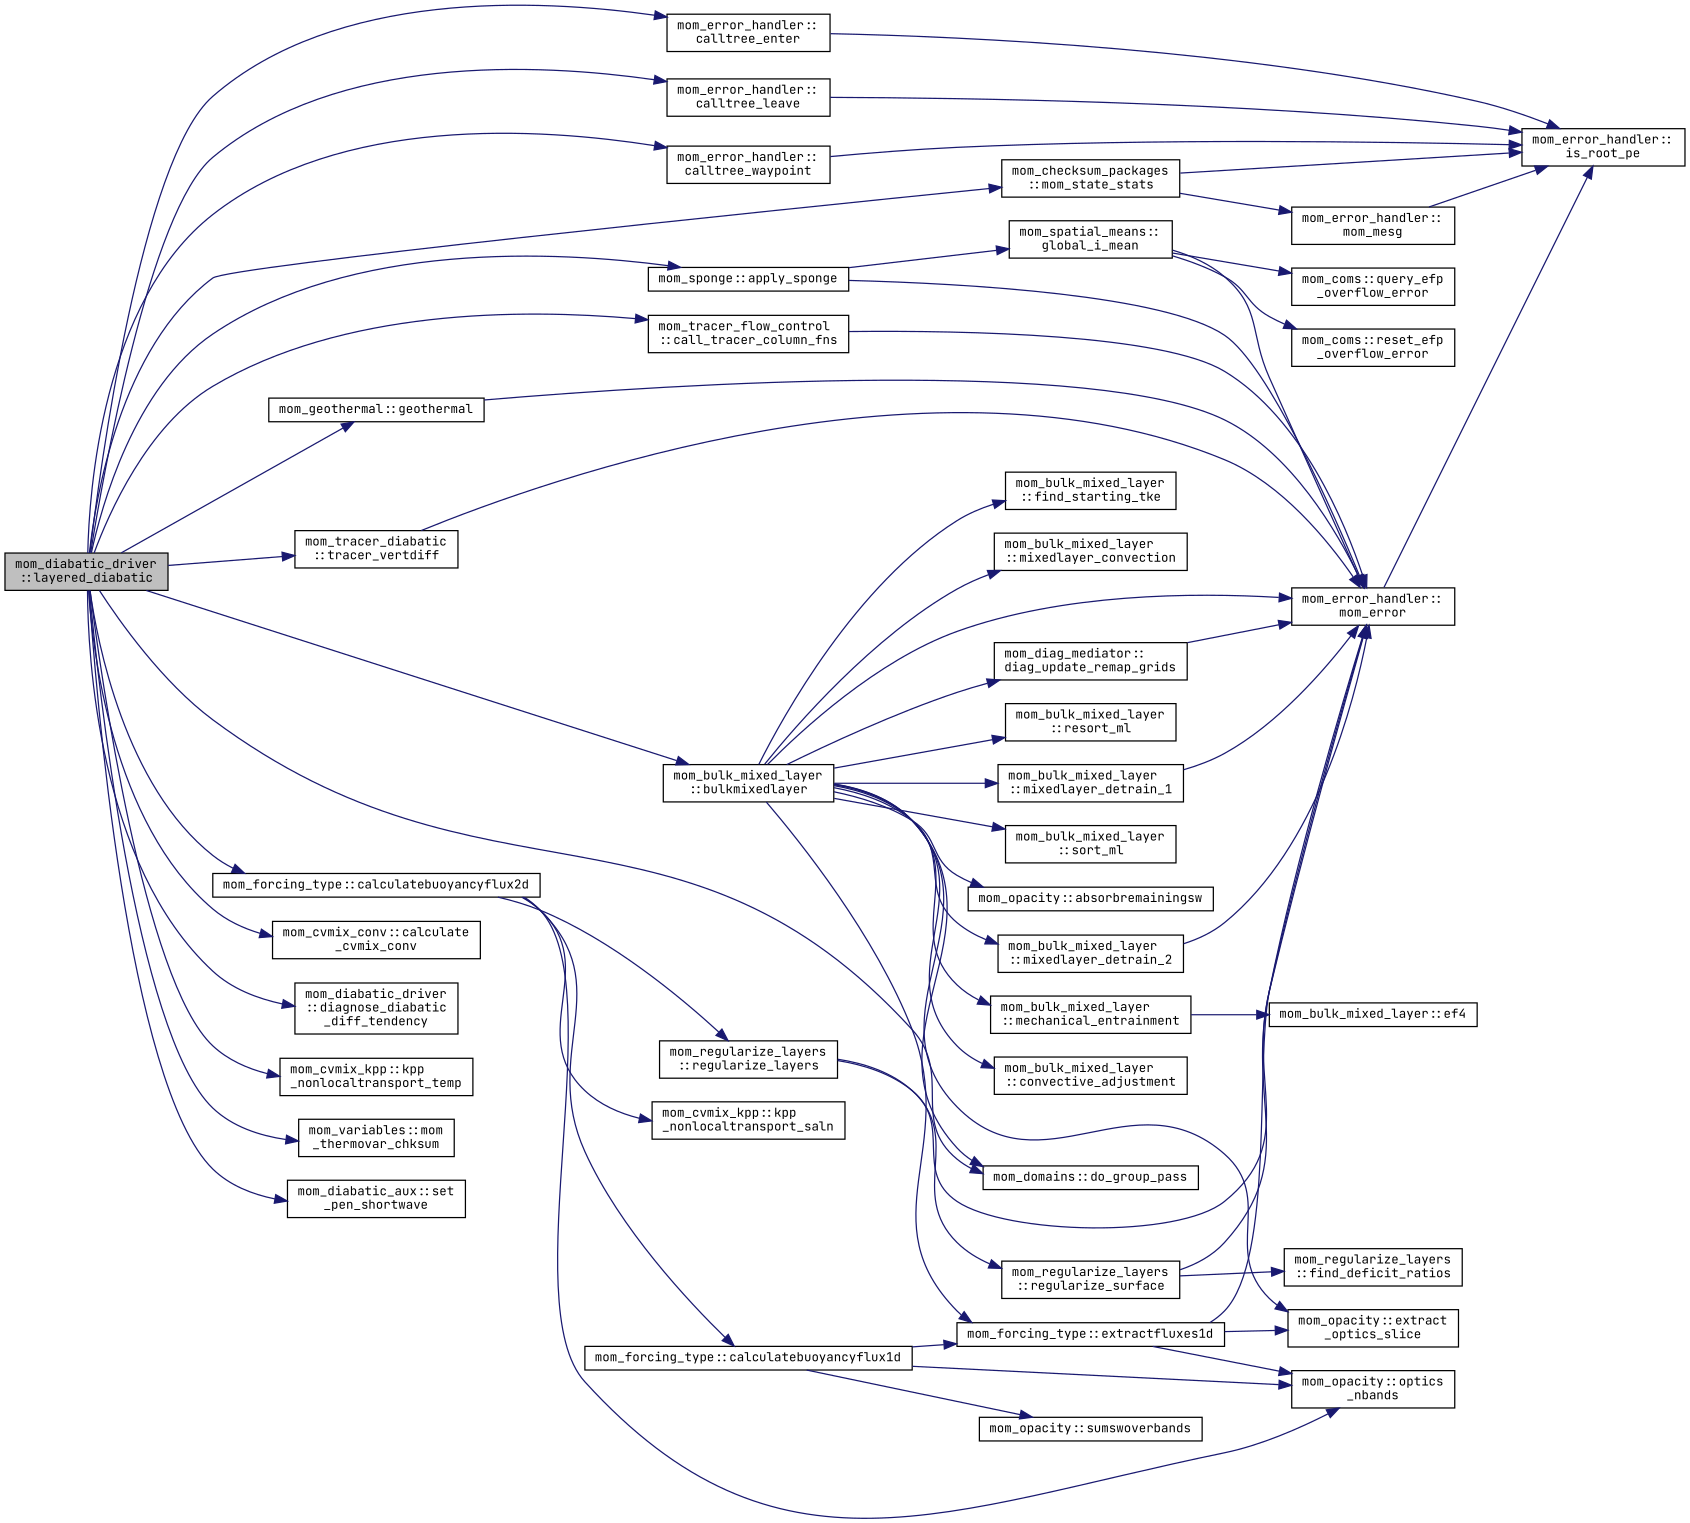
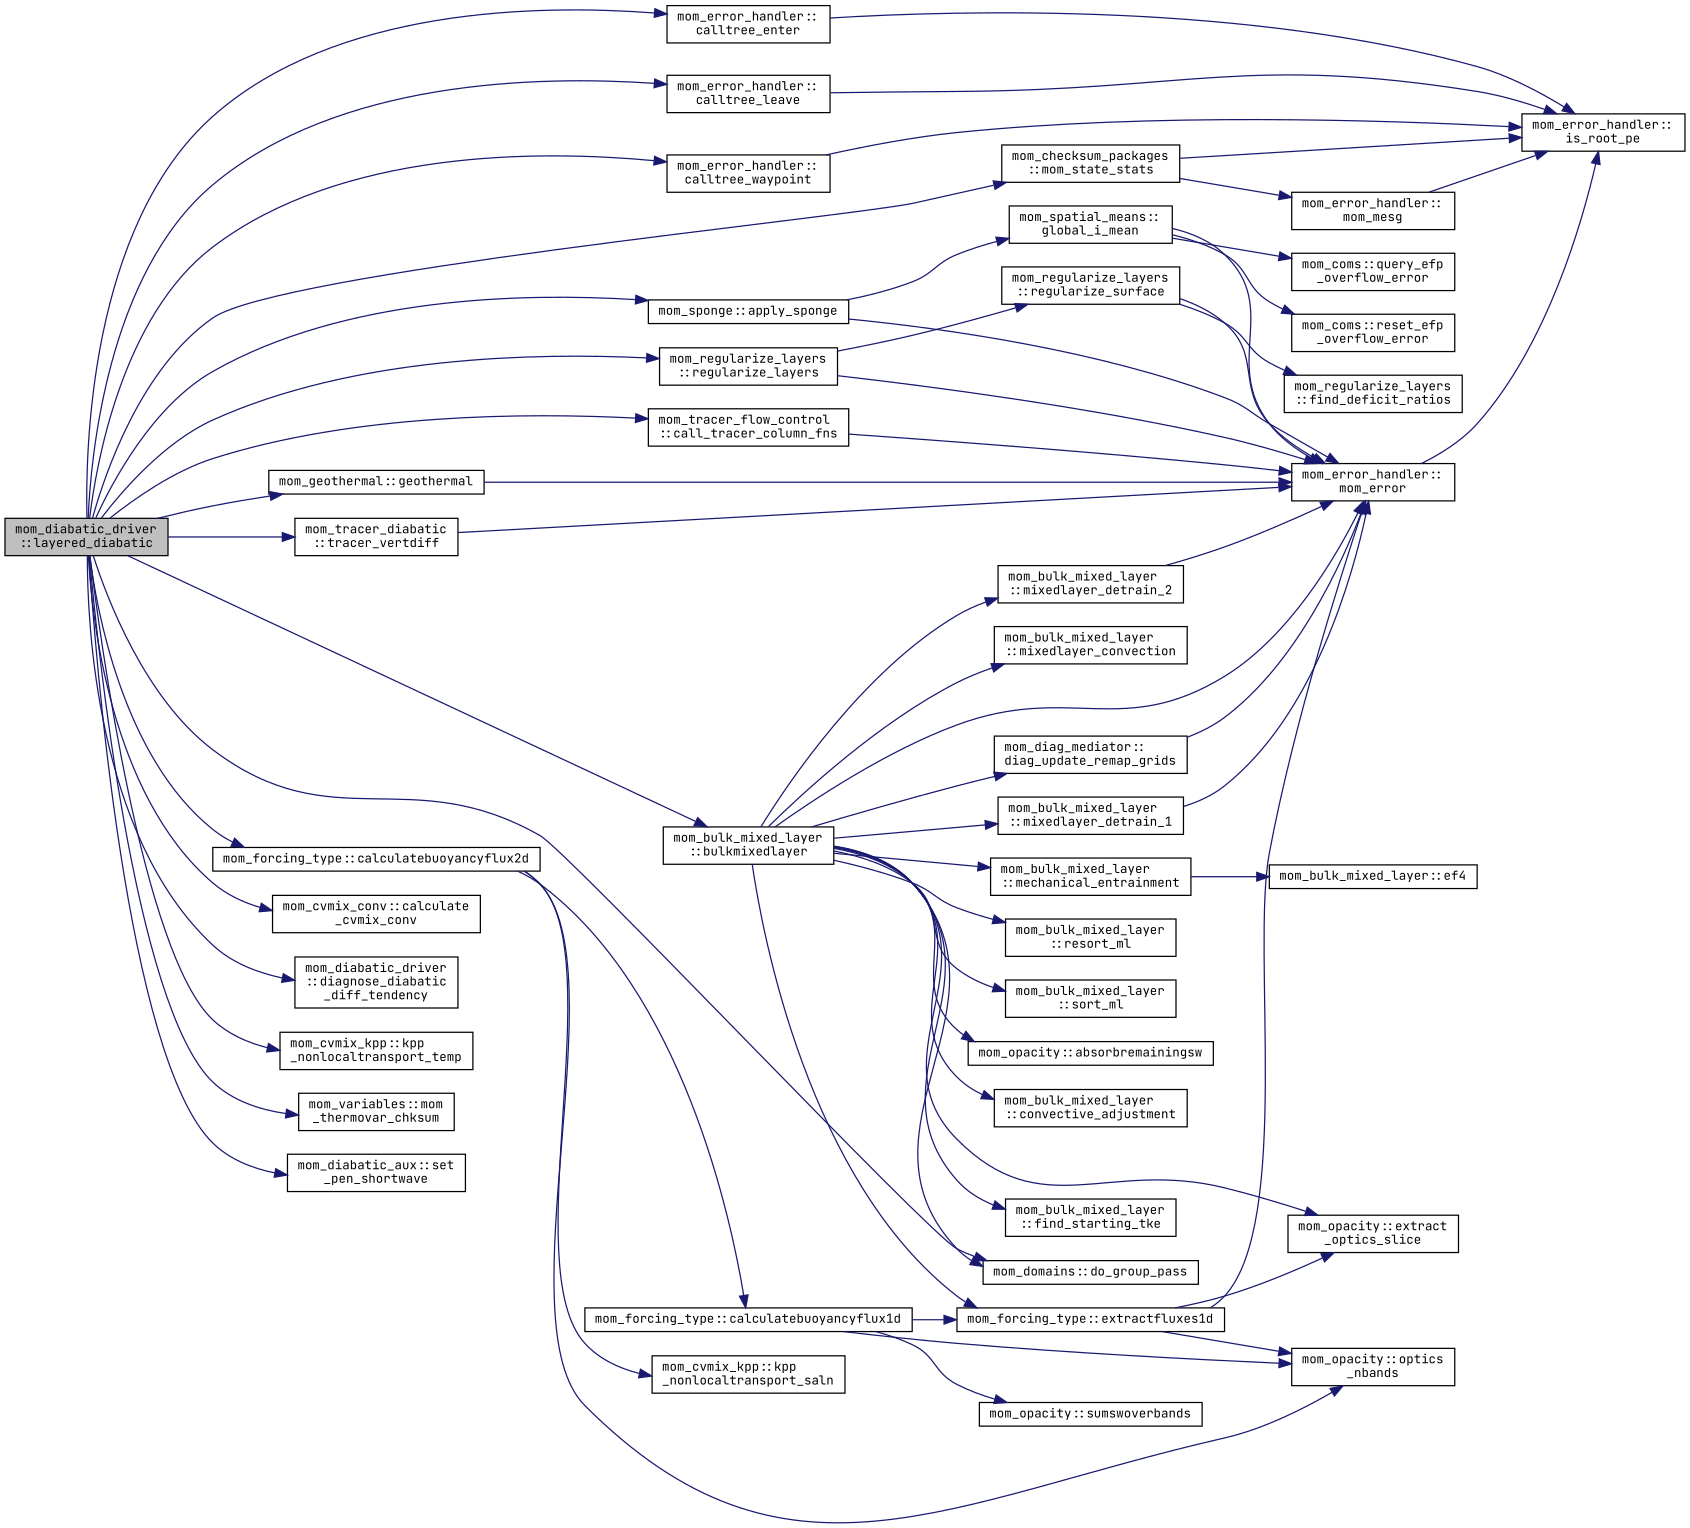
edge "mom_forcing_type::calculatebuoyancyflux2d" -> "mom_regularize_layers ::regularize_layers": now "mom_diabatic_driver ::layered_diabatic" -> "mom_regularize_layers ::regularize_layers"
